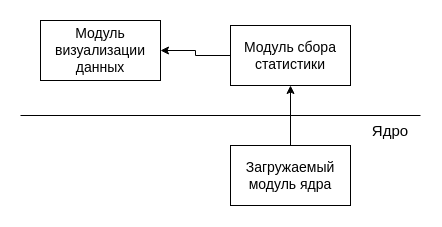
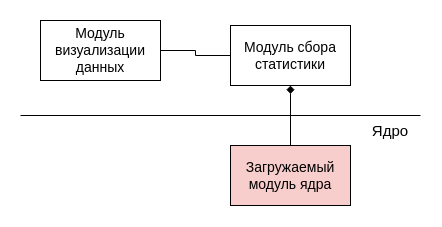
edge "Модуль сбора статистики" -> "Модуль визуализации данных": arrowhead classic -> none
edge "Загружаемый модуль ядра" -> "Модуль сбора статистики": arrowhead classic -> diamond
node "Загружаемый модуль ядра": fillcolor #ffffff -> #f8cecc
